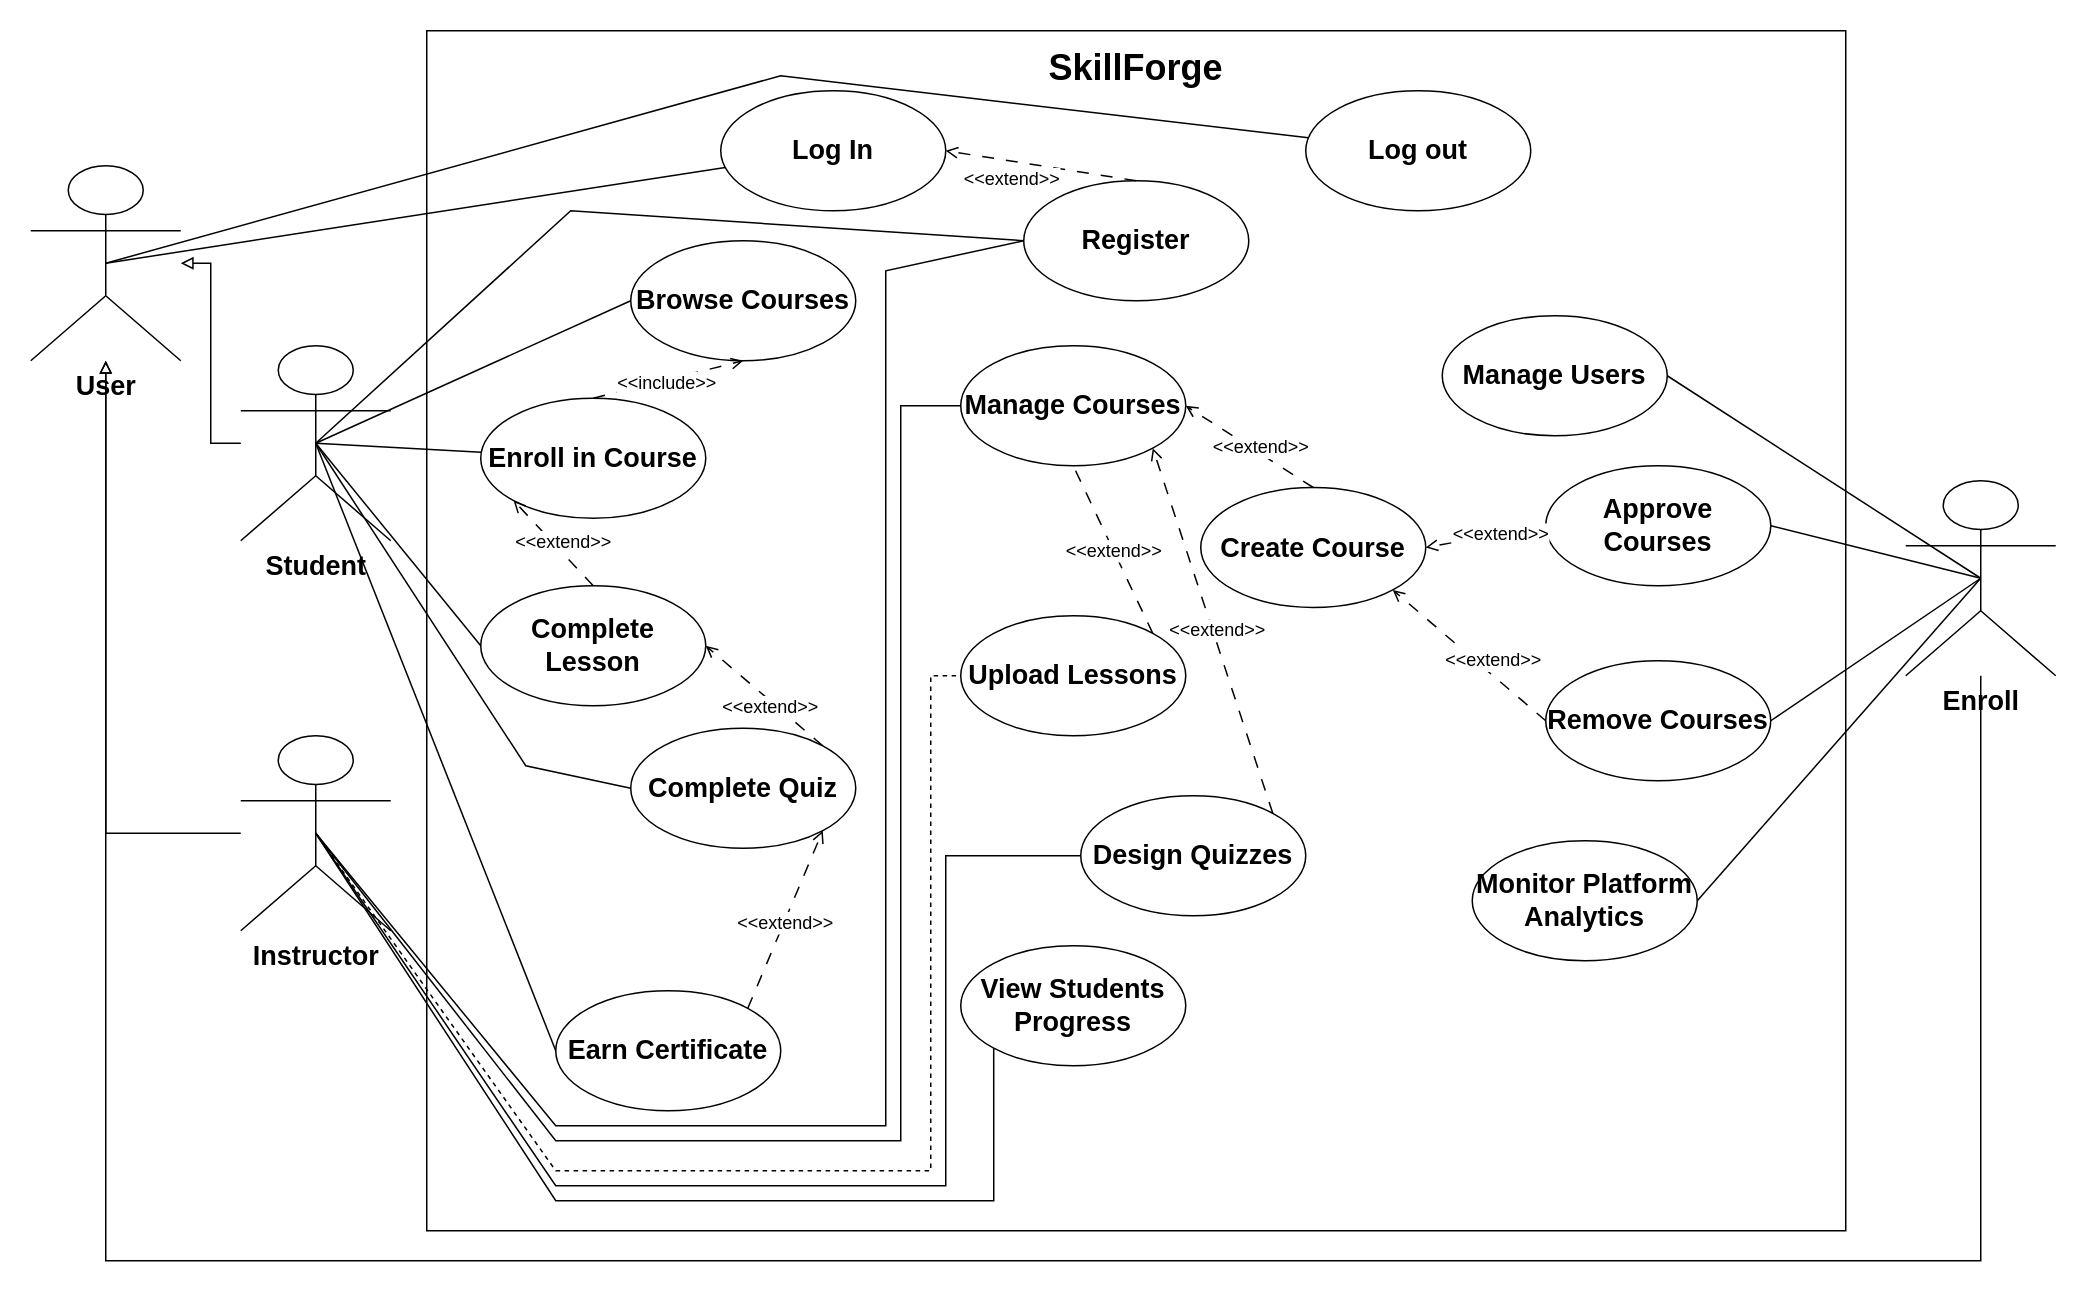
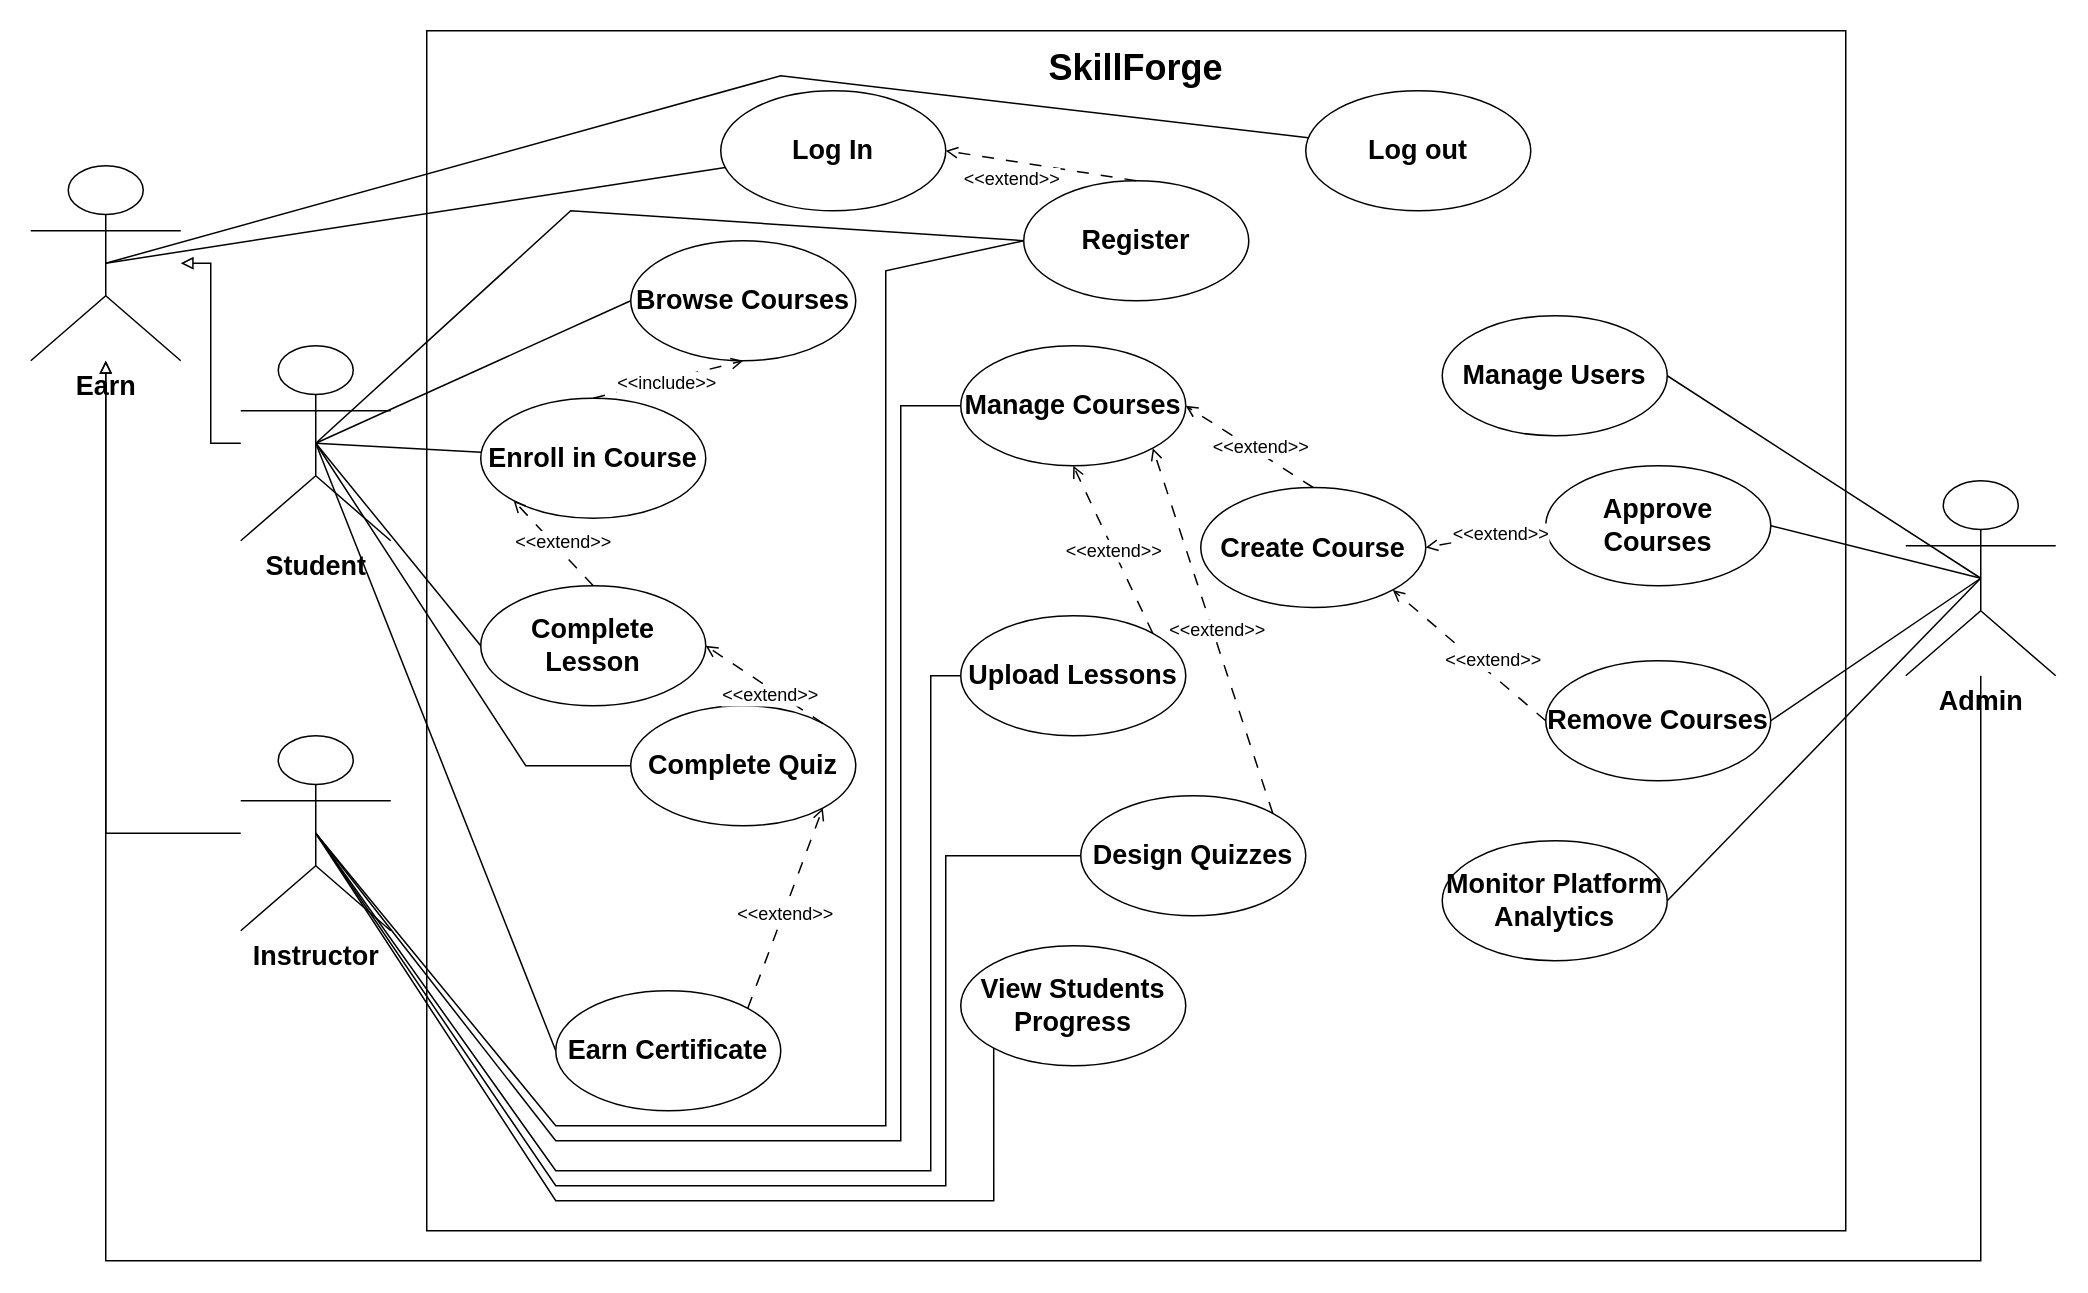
node "User": label "User" -> "Earn"
edge "Manage Courses" -- "Upload Lessons": arrowhead none -> open
node "Enroll": label "Enroll" -> "Admin"
node "Complete Quiz": moved (743, 788) -> (743, 766)
node "Monitor Platform Analytics": moved (1585, 901) -> (1555, 901)
edge "Upload Lessons" -- "Instructor": style dashed -> solid
